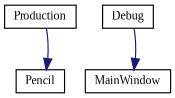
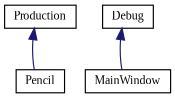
edge "Production" -> "Pencil": reversed
edge "Debug" -> "MainWindow": reversed
